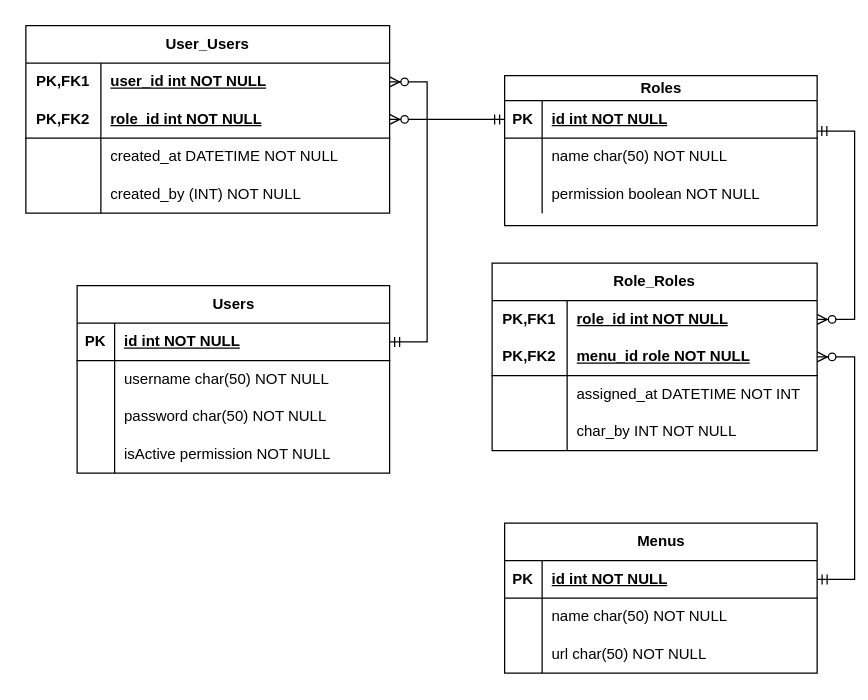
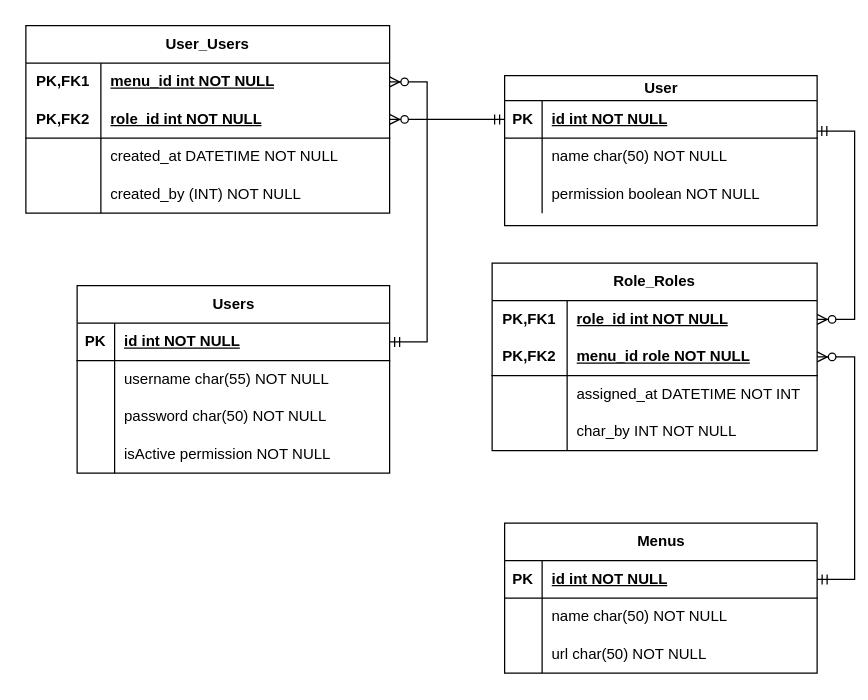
node "user_id int NOT NULL": label "user_id int NOT NULL" -> "menu_id int NOT NULL"
node "Roles": label "Roles" -> "User"
node "username char(50) NOT NULL": label "username char(50) NOT NULL" -> "username char(55) NOT NULL"
